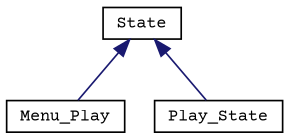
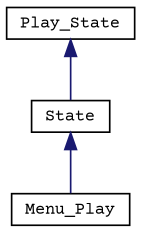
edge "Play_State" -> "State": reversed
